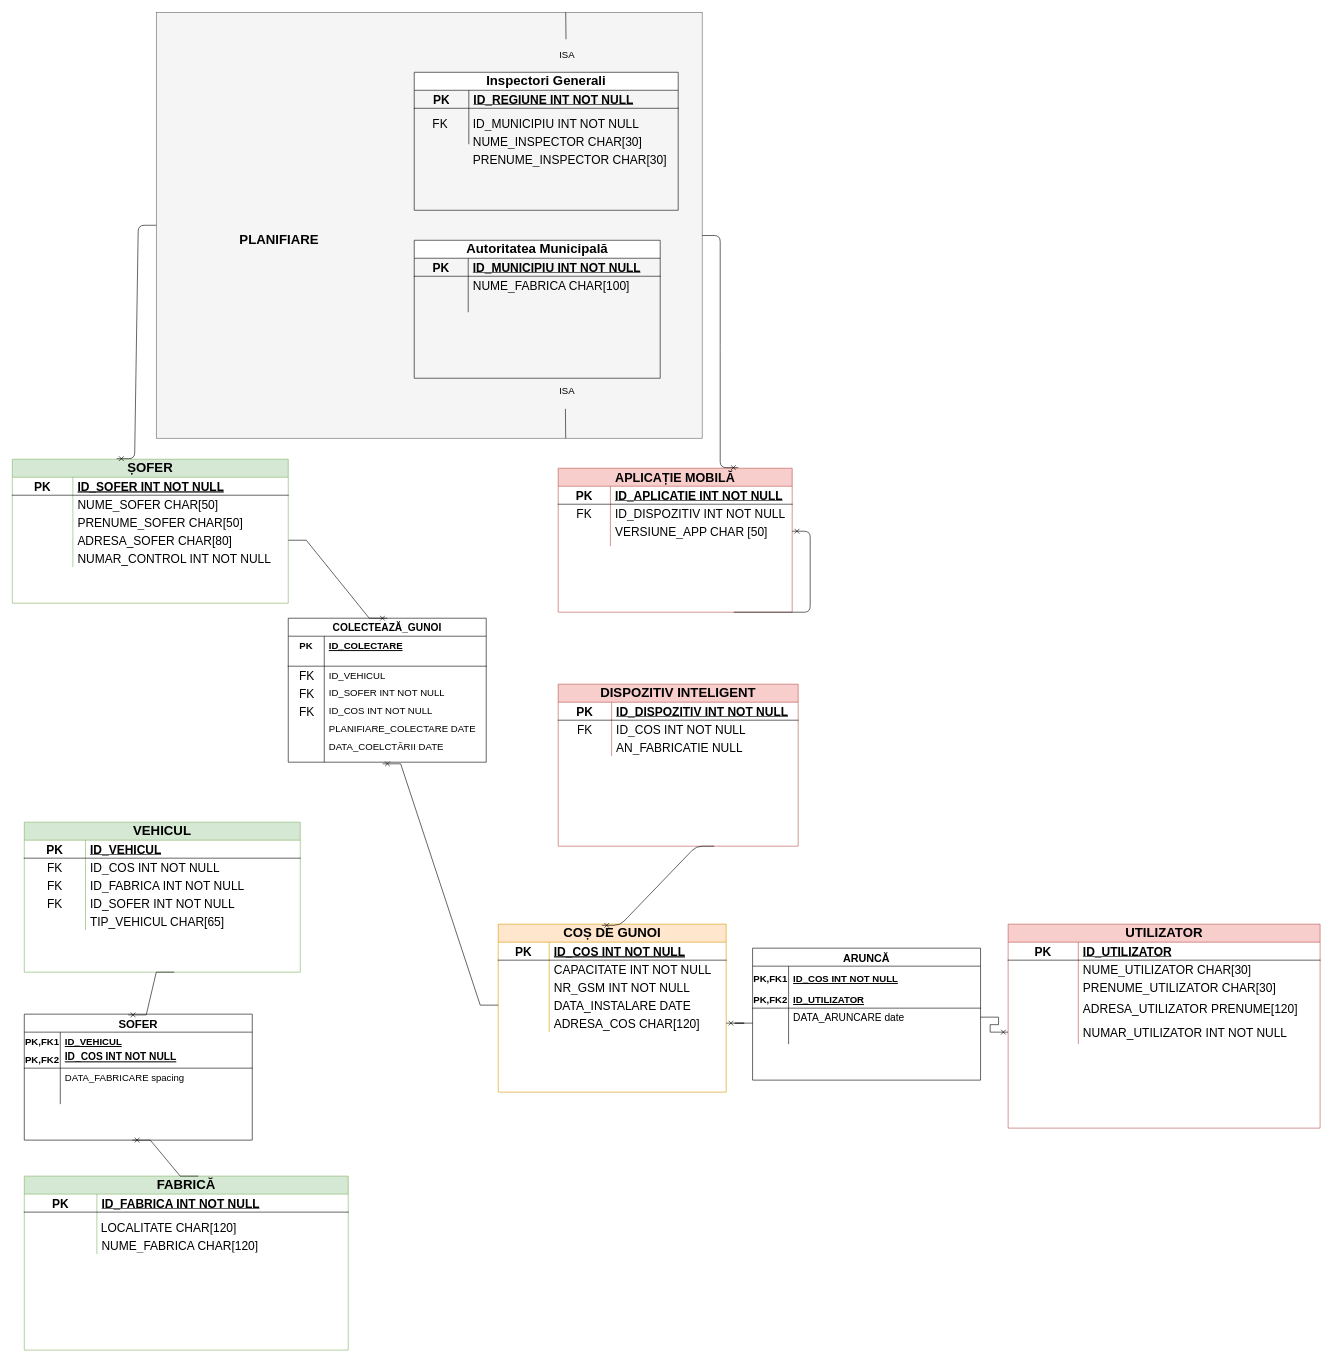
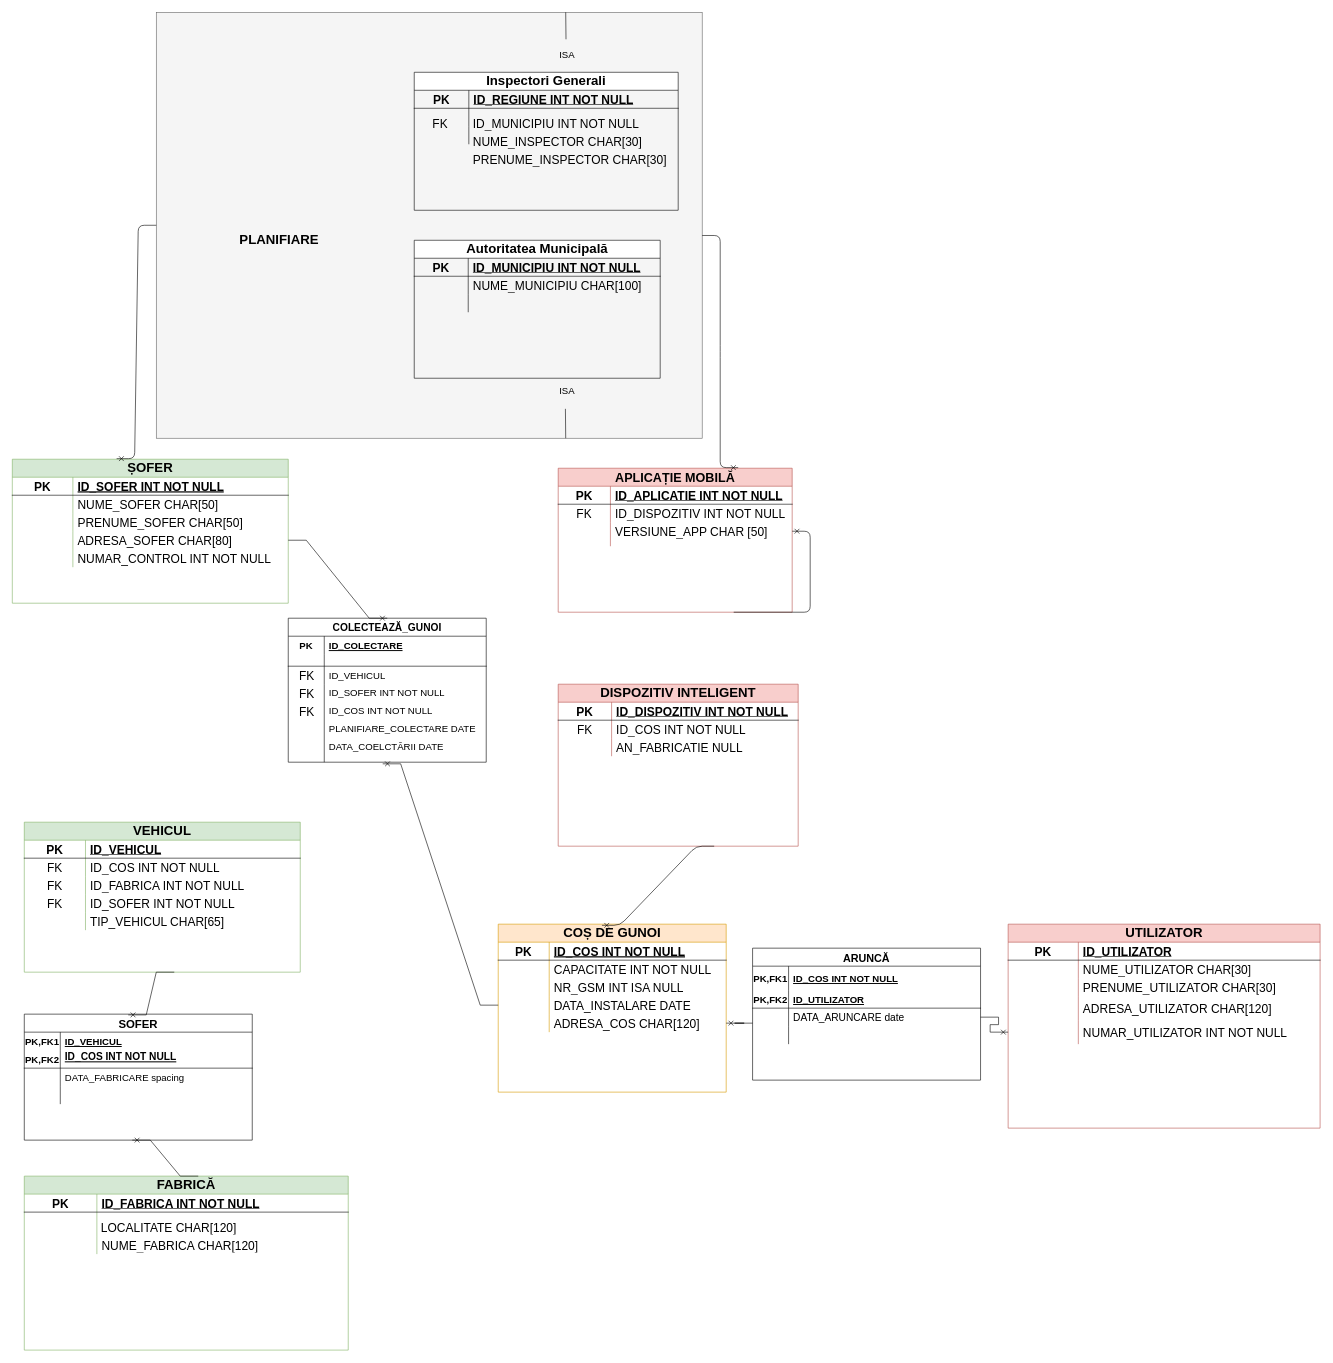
node "NUME_FABRICA CHAR[100]": label "NUME_FABRICA CHAR[100]" -> "NUME_MUNICIPIU CHAR[100]"
node "NR_GSM INT NOT NULL": label "NR_GSM INT NOT NULL" -> "NR_GSM INT ISA NULL"
node "ADRESA_UTILIZATOR PRENUME[120]": label "ADRESA_UTILIZATOR PRENUME[120]" -> "ADRESA_UTILIZATOR CHAR[120]"
